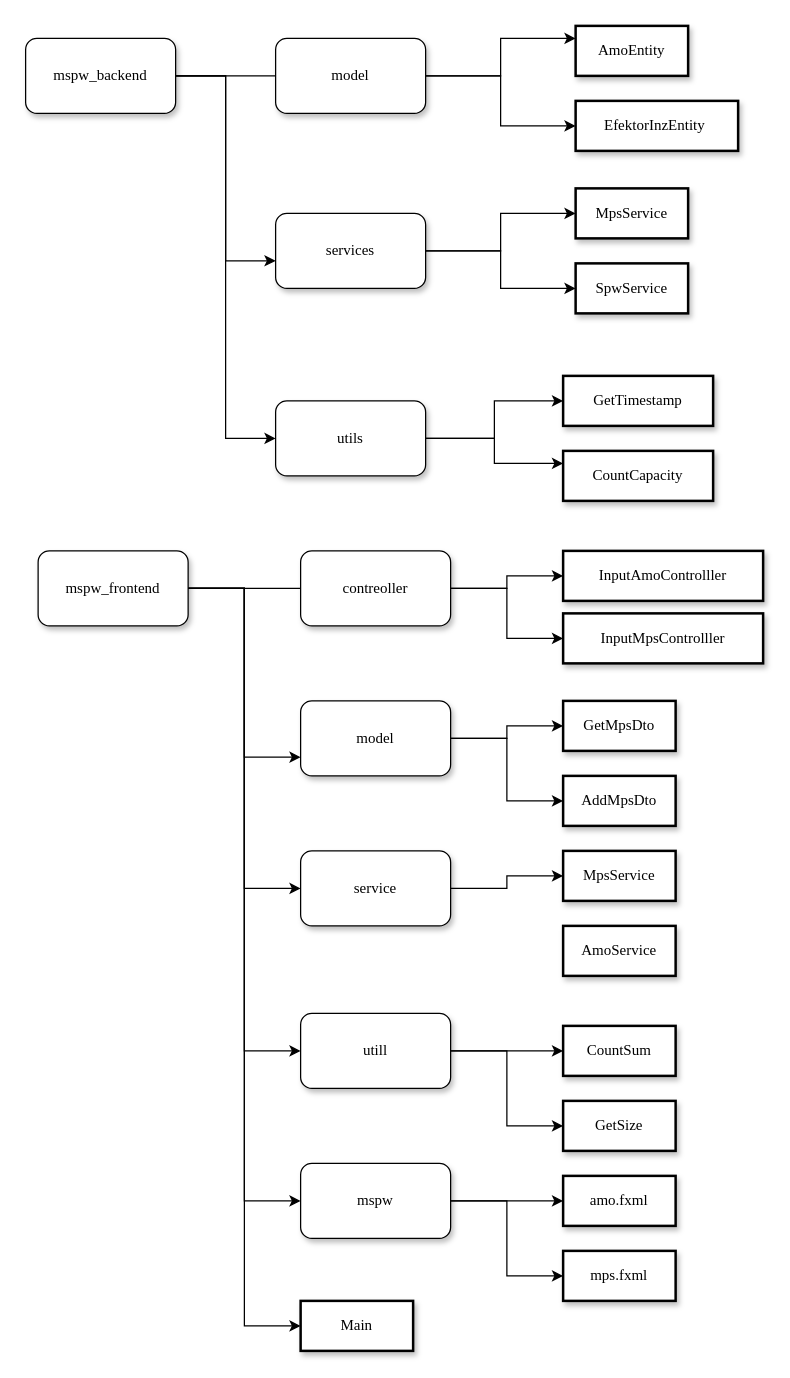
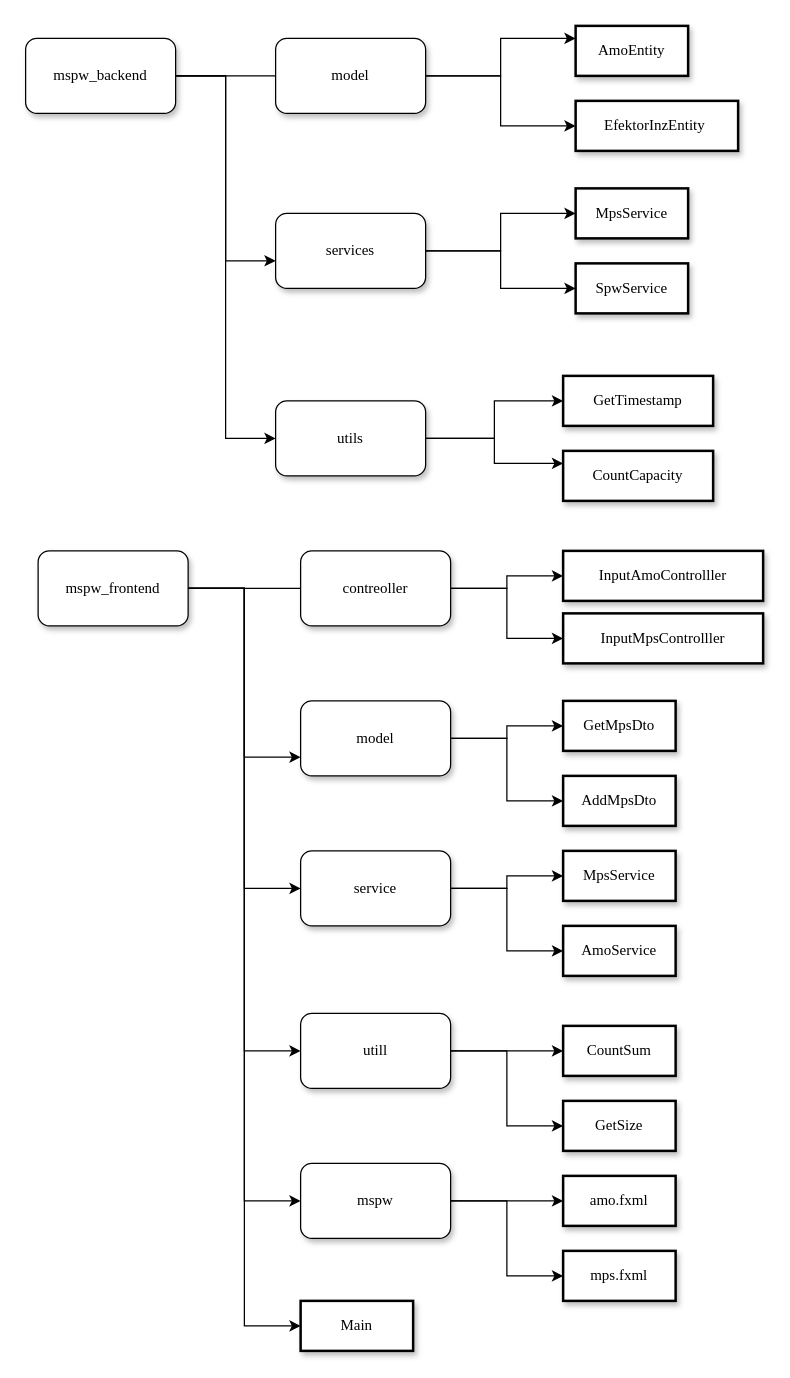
edge "service" -> "AmoService": added
